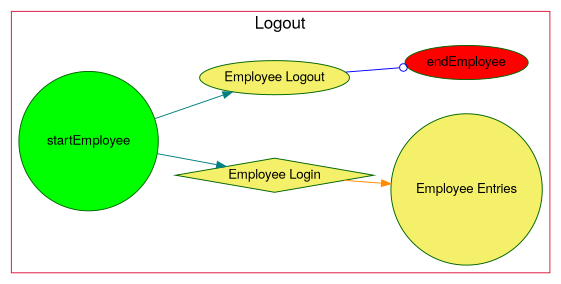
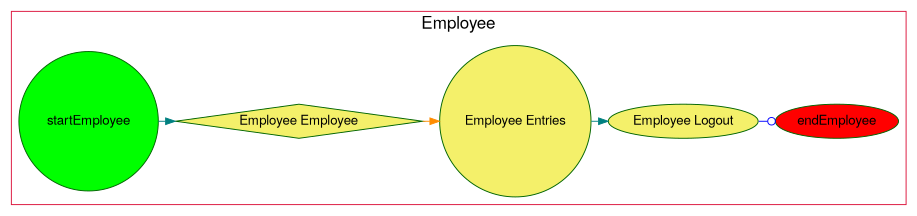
cluster "Logout": label "Logout" -> "Employee"
edge "startEmployee" -> "Employee Logout": now "Employee Entries" -> "Employee Logout"
node "Employee Login": label "Employee Login" -> "Employee Employee"
